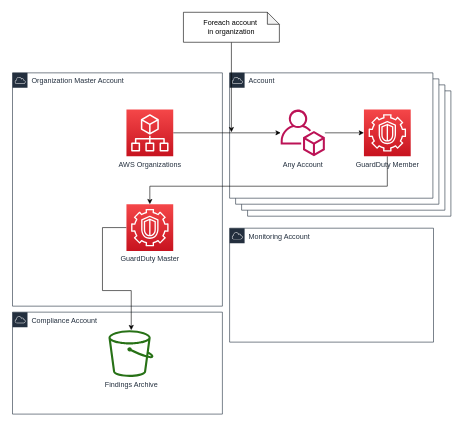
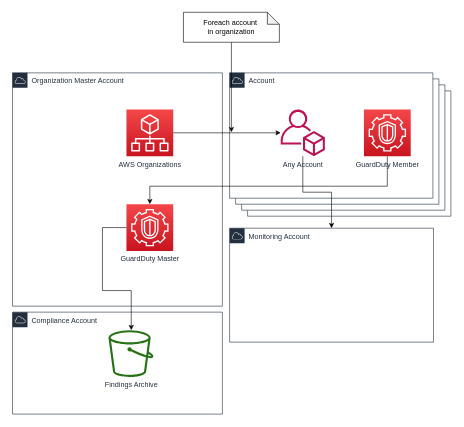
edge "Any Account" -> "GuardDuty Member": now "Any Account" -> "Monitoring Account"
